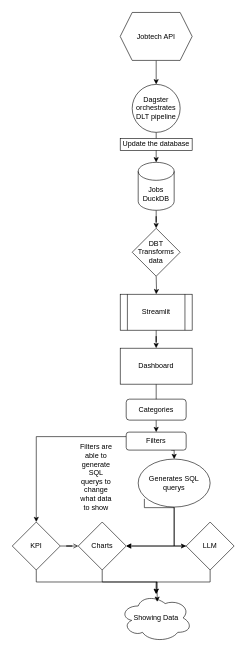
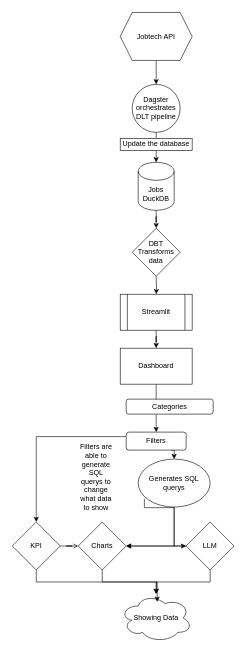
node "Categories": size 60x21 -> 87x15
